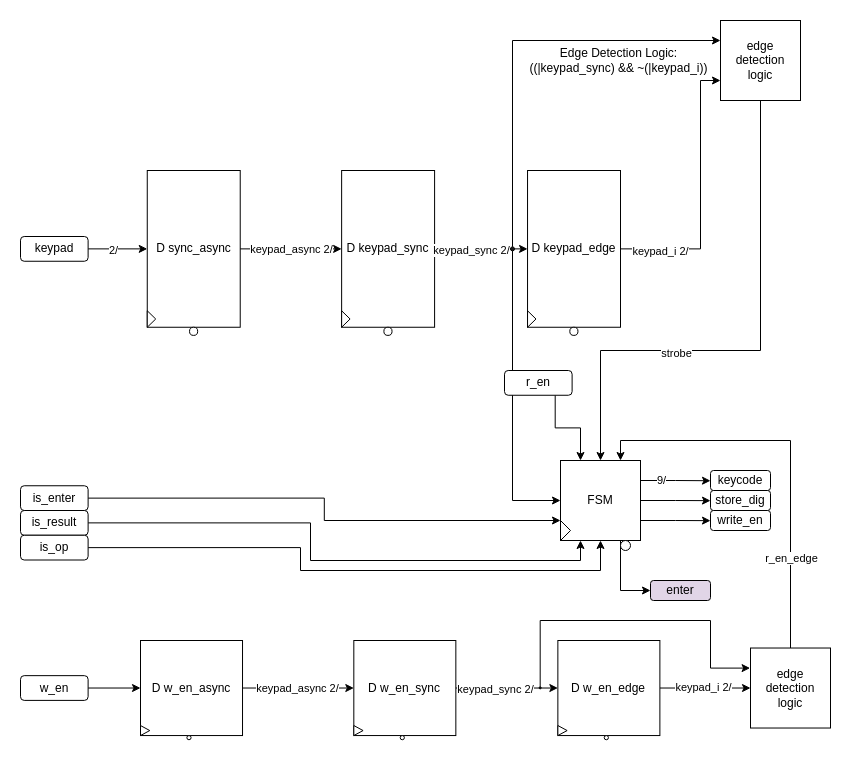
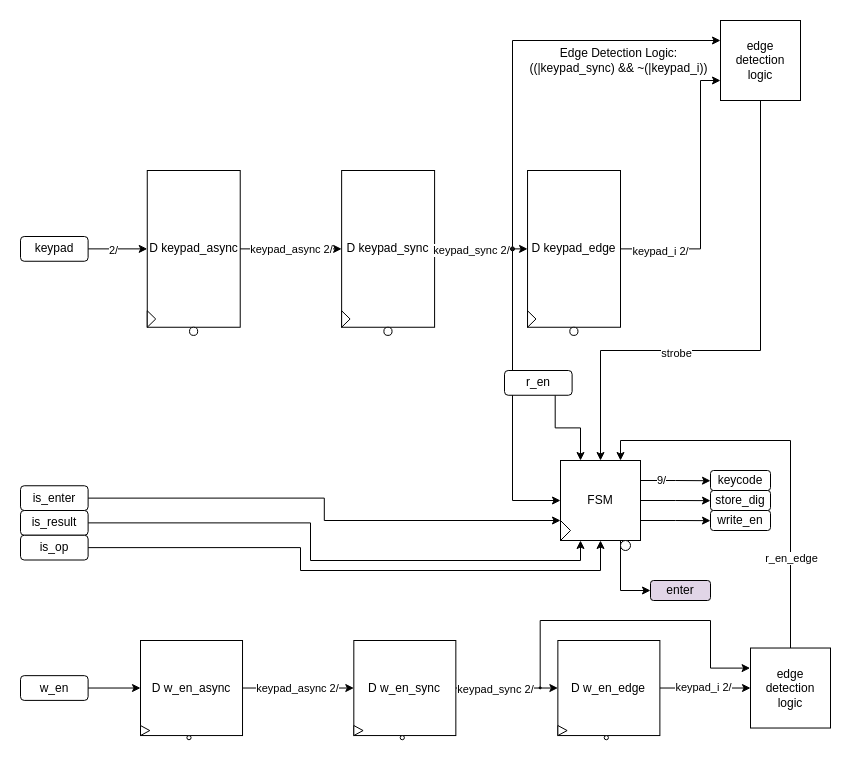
node "D sync_async": label "D sync_async" -> "D keypad_async"
